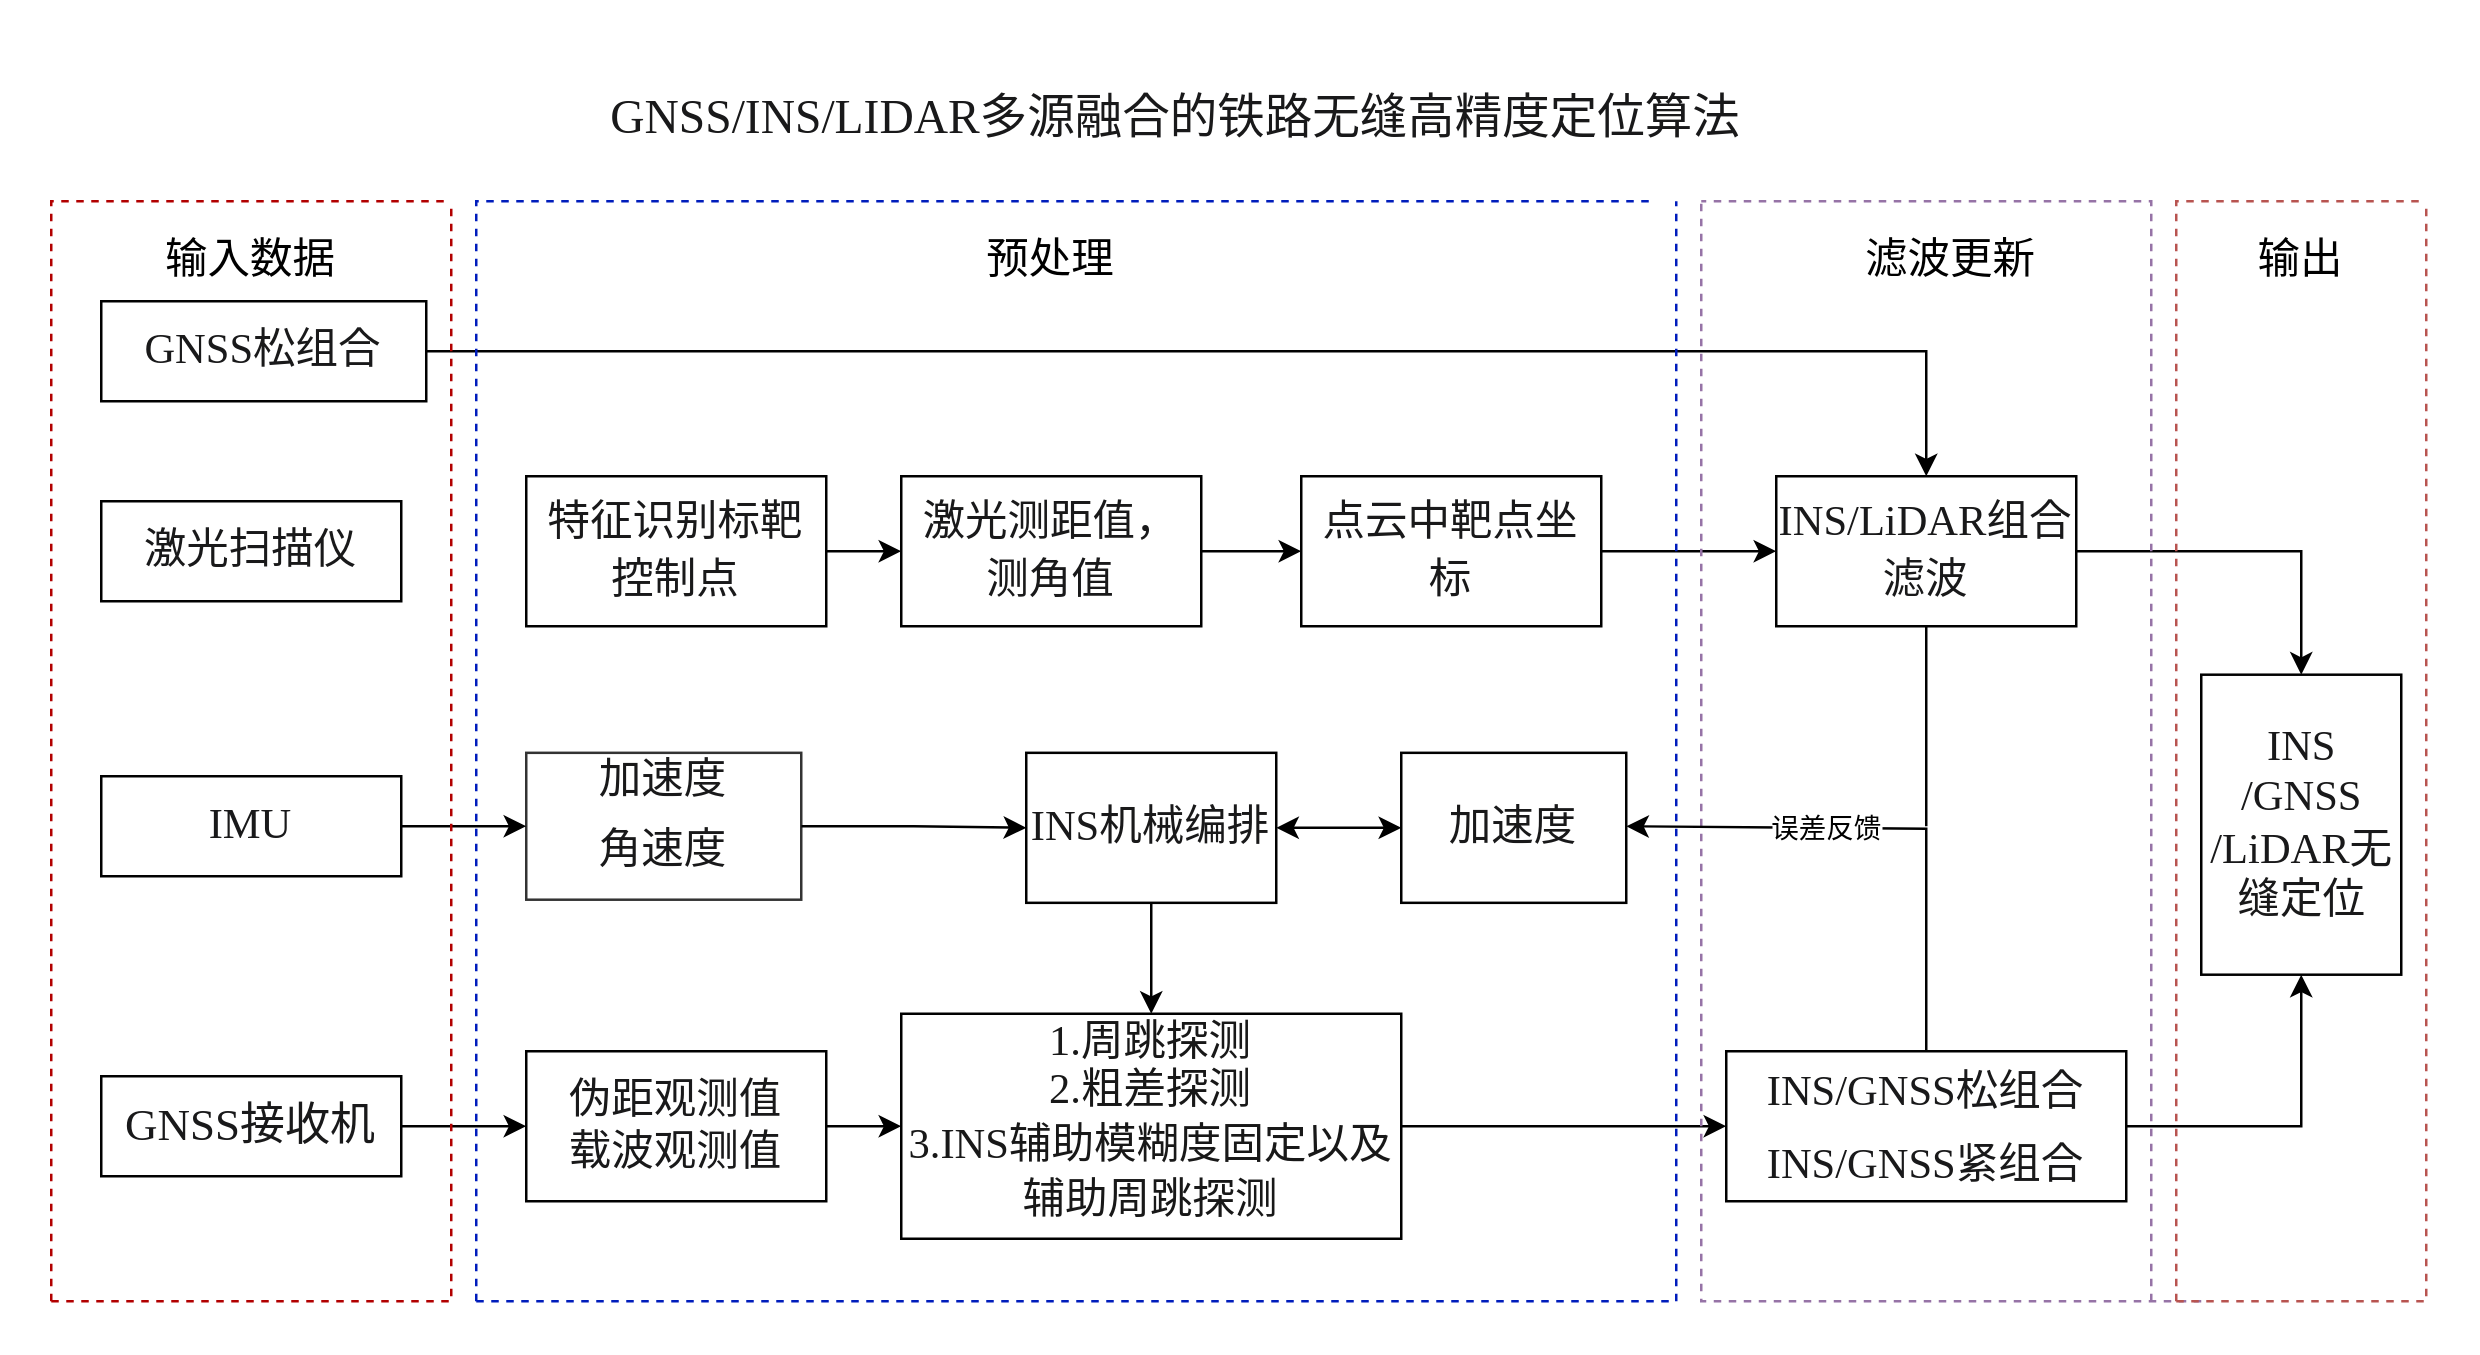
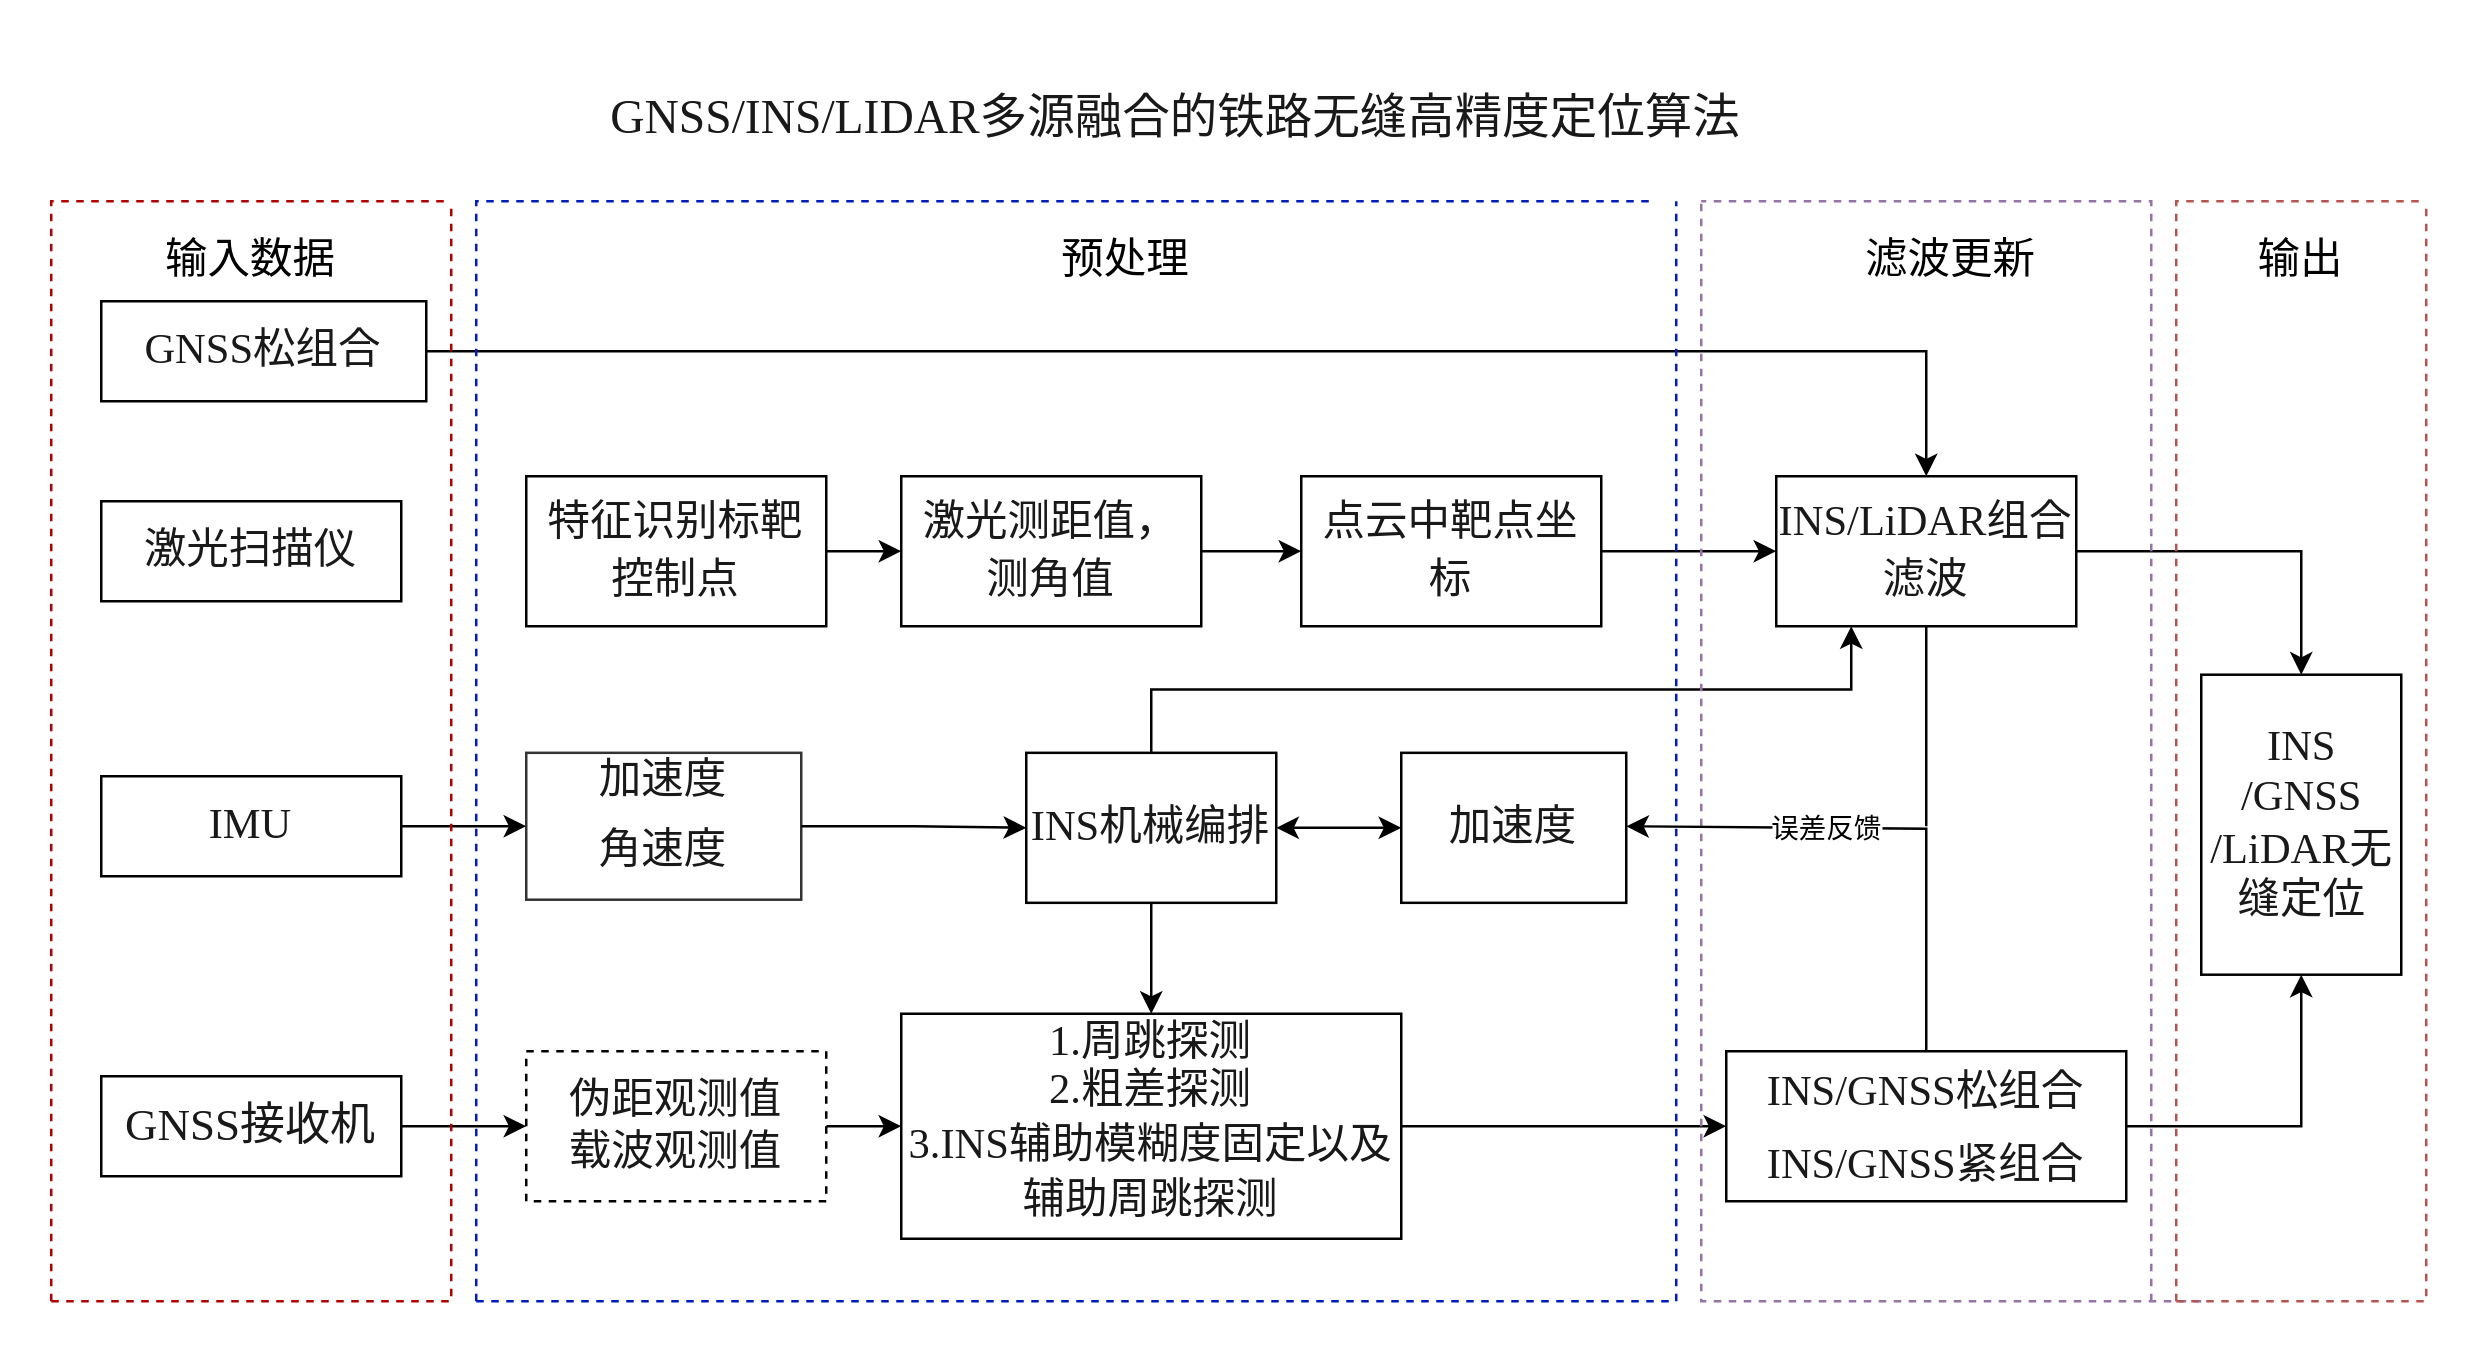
node "预处理": moved (1051, 260) -> (1126, 260)
edge "INS机械编排" -> "INS/LiDAR组合滤波": added
node "伪距观测值 载波观测值": style solid -> dashed
